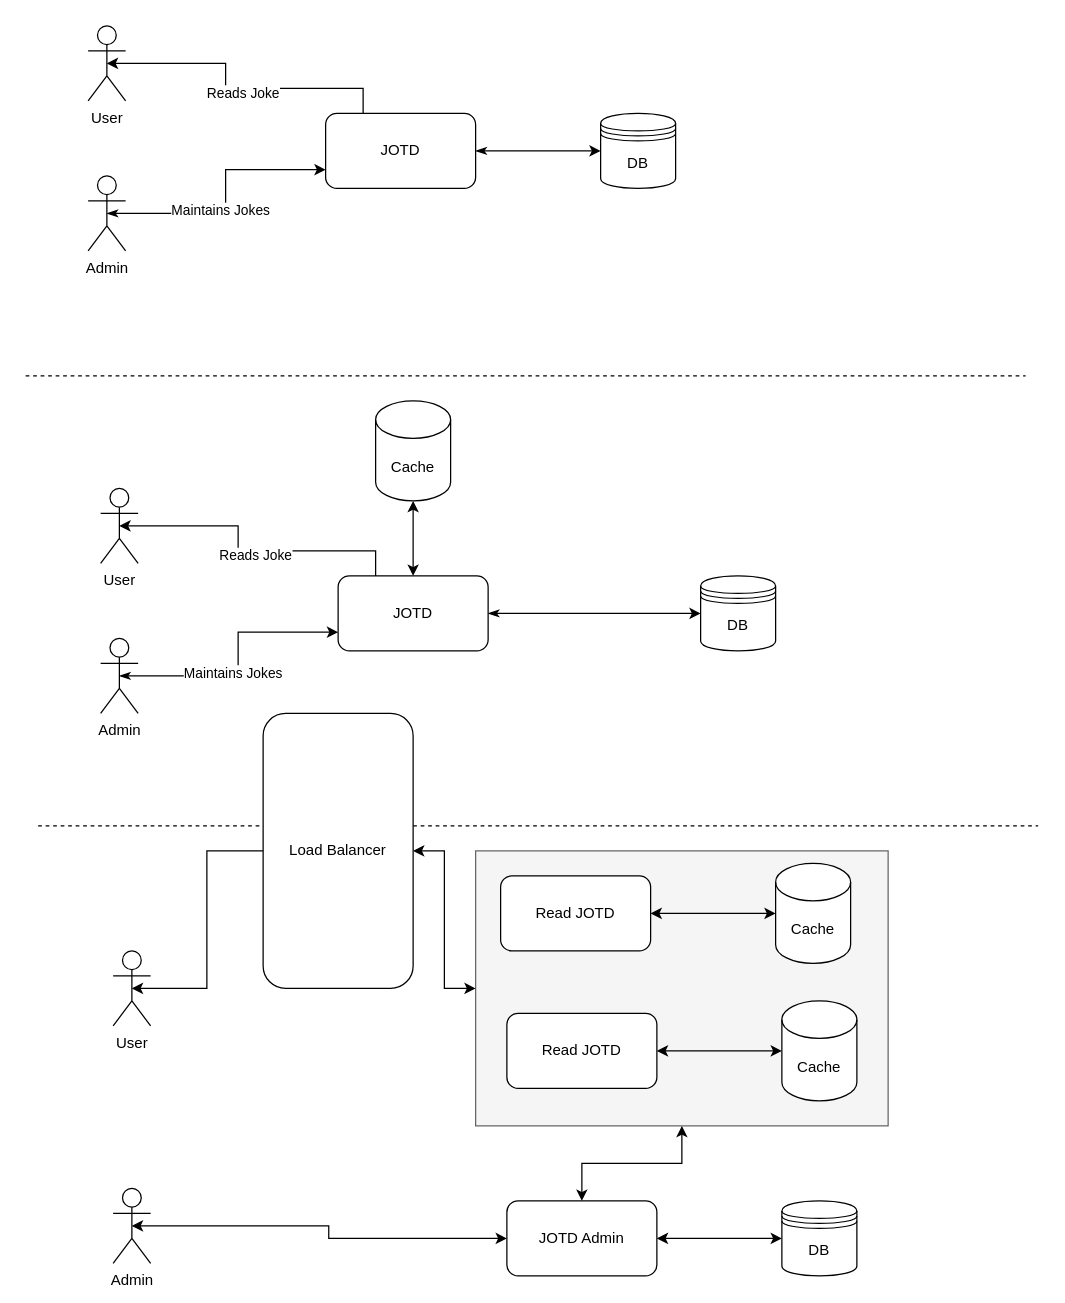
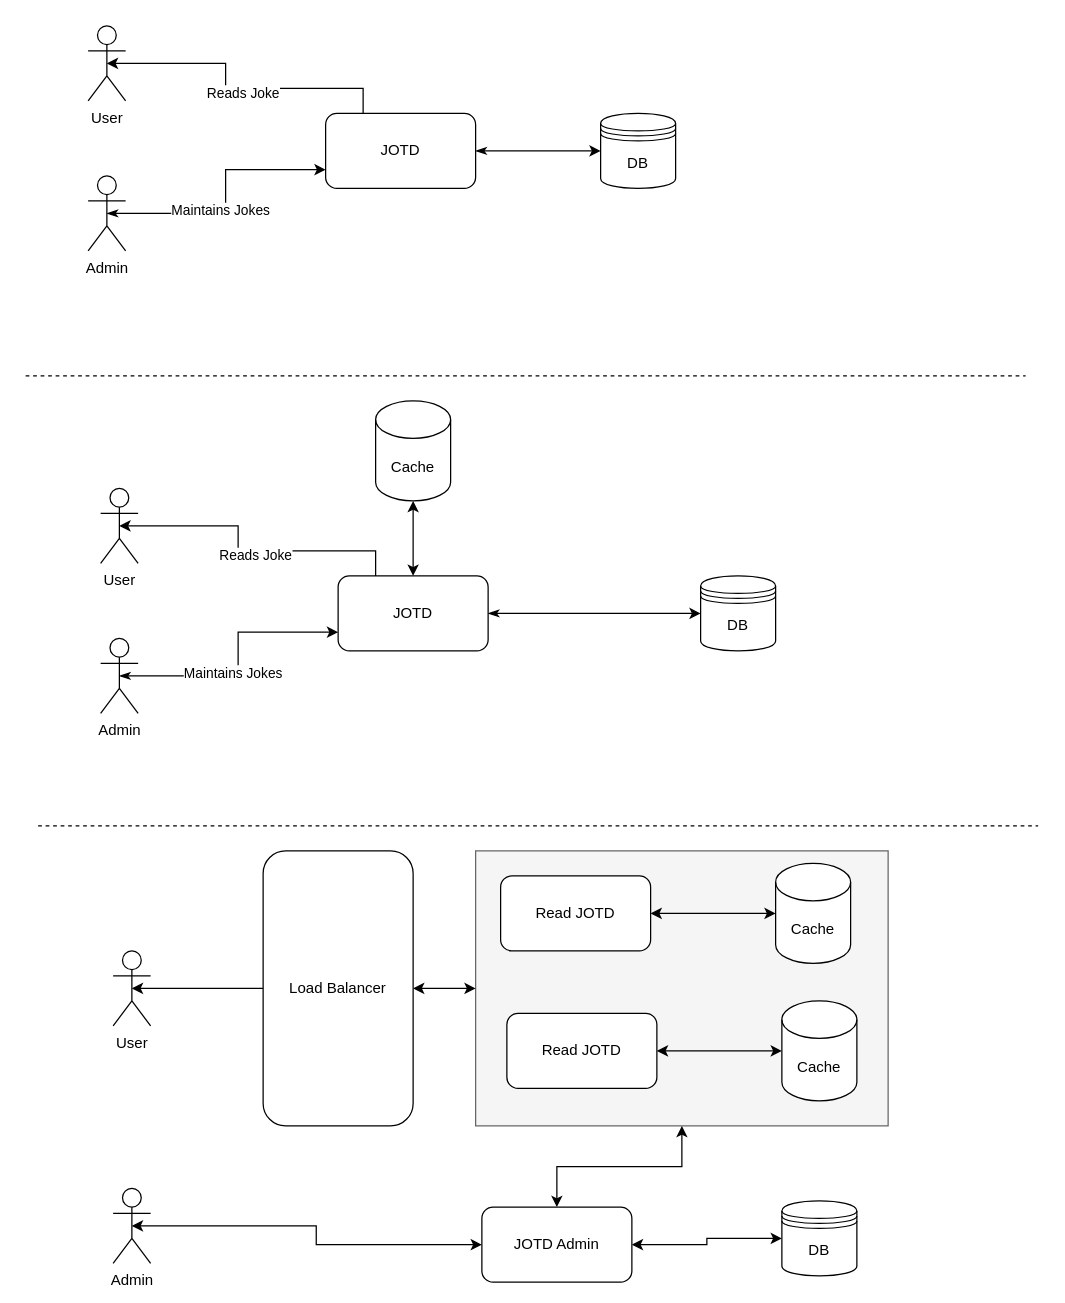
node "Load Balancer": moved (338, 851) -> (338, 988)
node "JOTD Admin": moved (582, 1238) -> (557, 1244)
